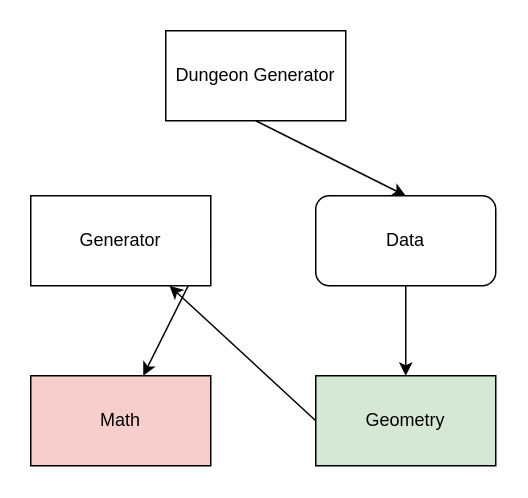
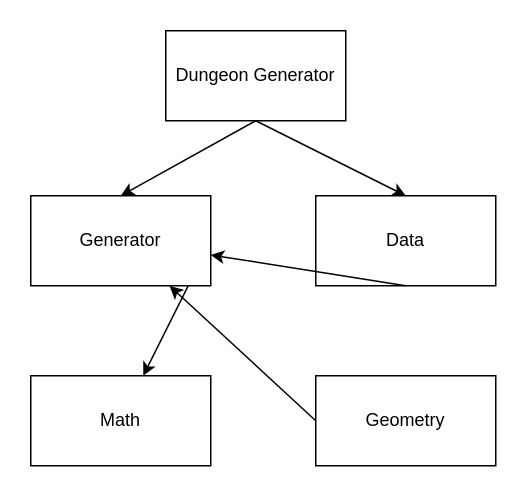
edge "Dungeon Generator" -> "Generator": added
node "Data": shape rounded rectangle -> rectangle
edge "Data" -> "Geometry": now "Data" -> "Generator"
node "Math": fillcolor #f8cecc -> #ffffff
node "Geometry": fillcolor #d5e8d4 -> #ffffff
